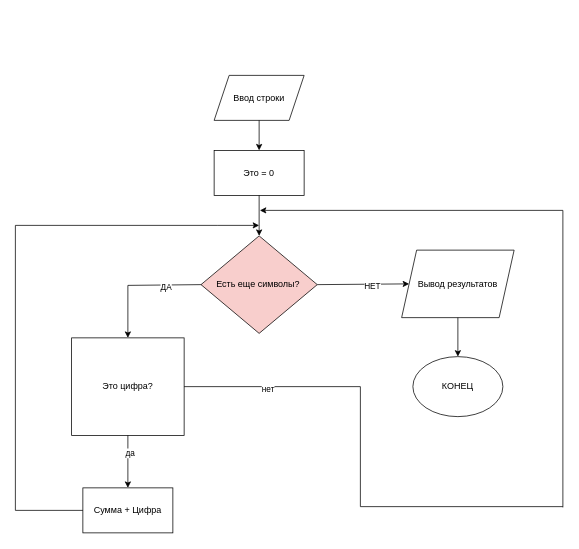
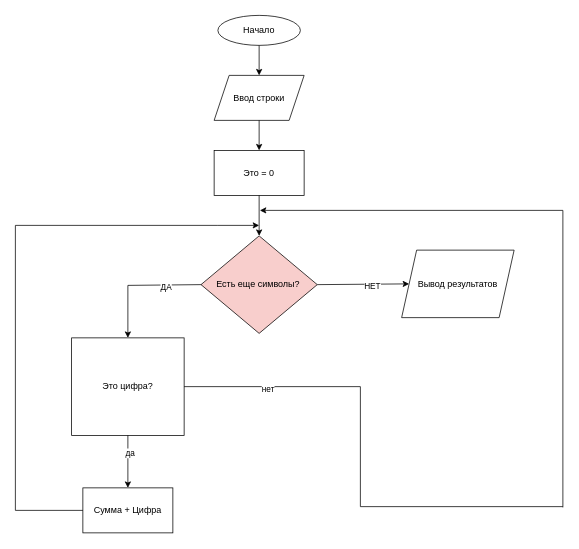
node "Начало": added
edge "Начало" -> "Ввод строки": added
edge "Вывод результатов" -> "КОНЕЦ": removed
node "КОНЕЦ": removed
